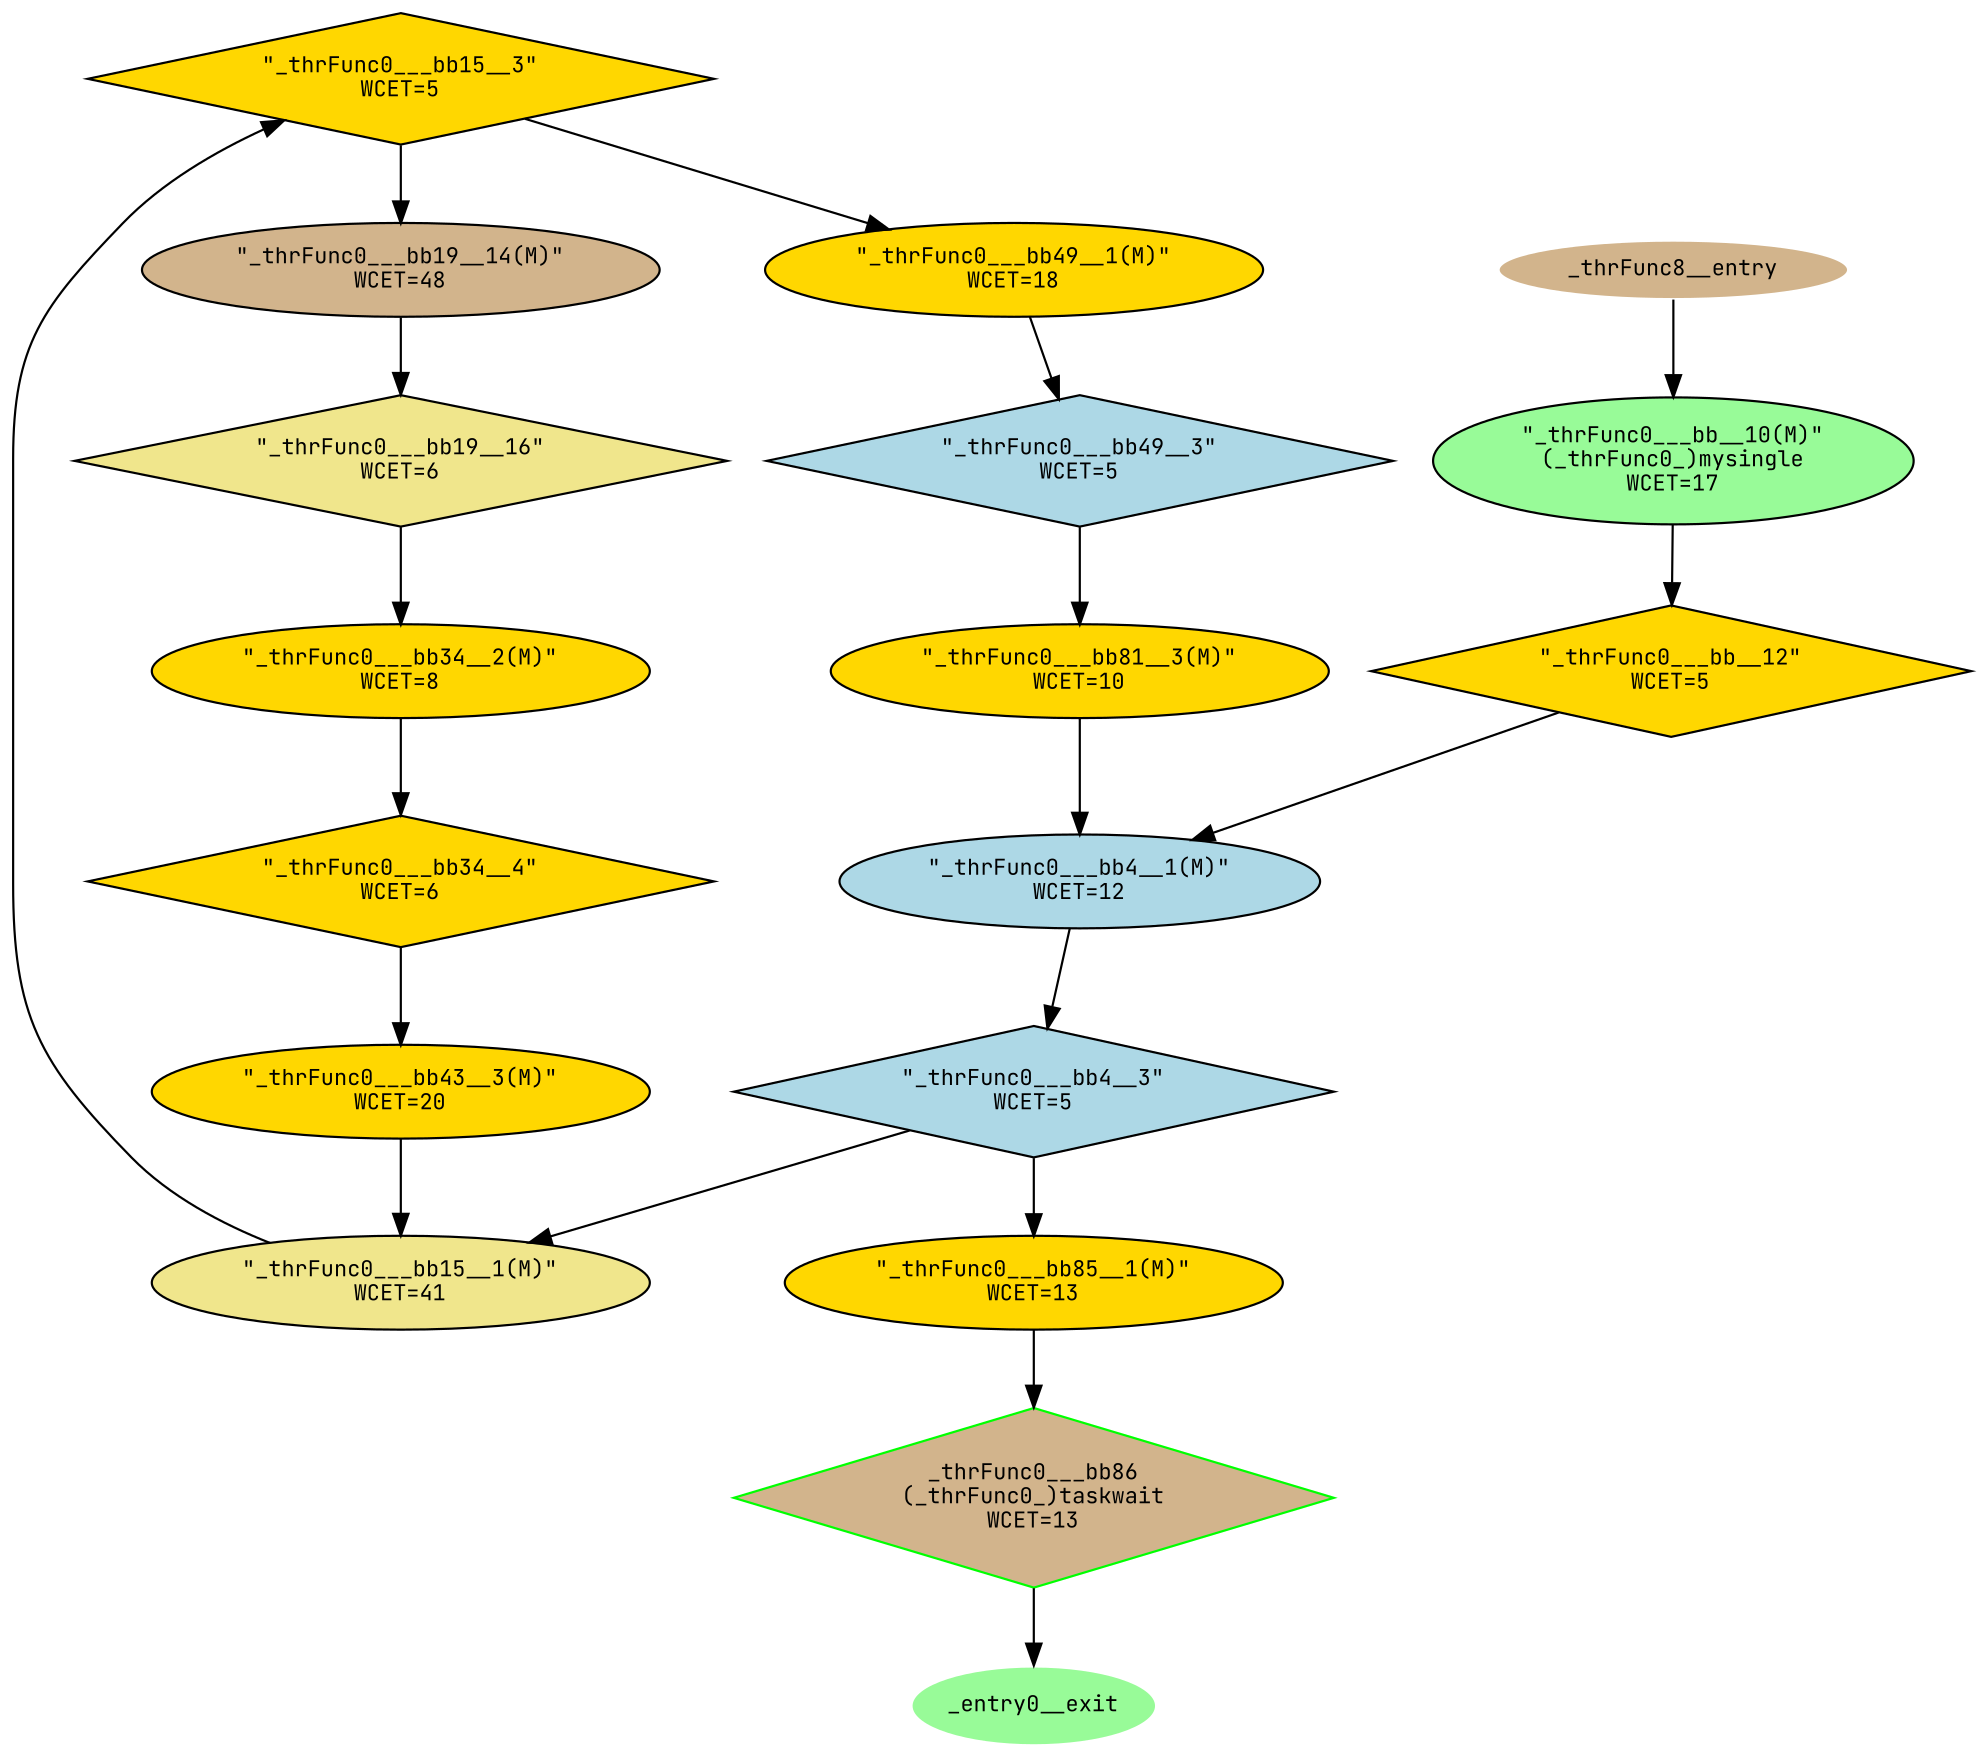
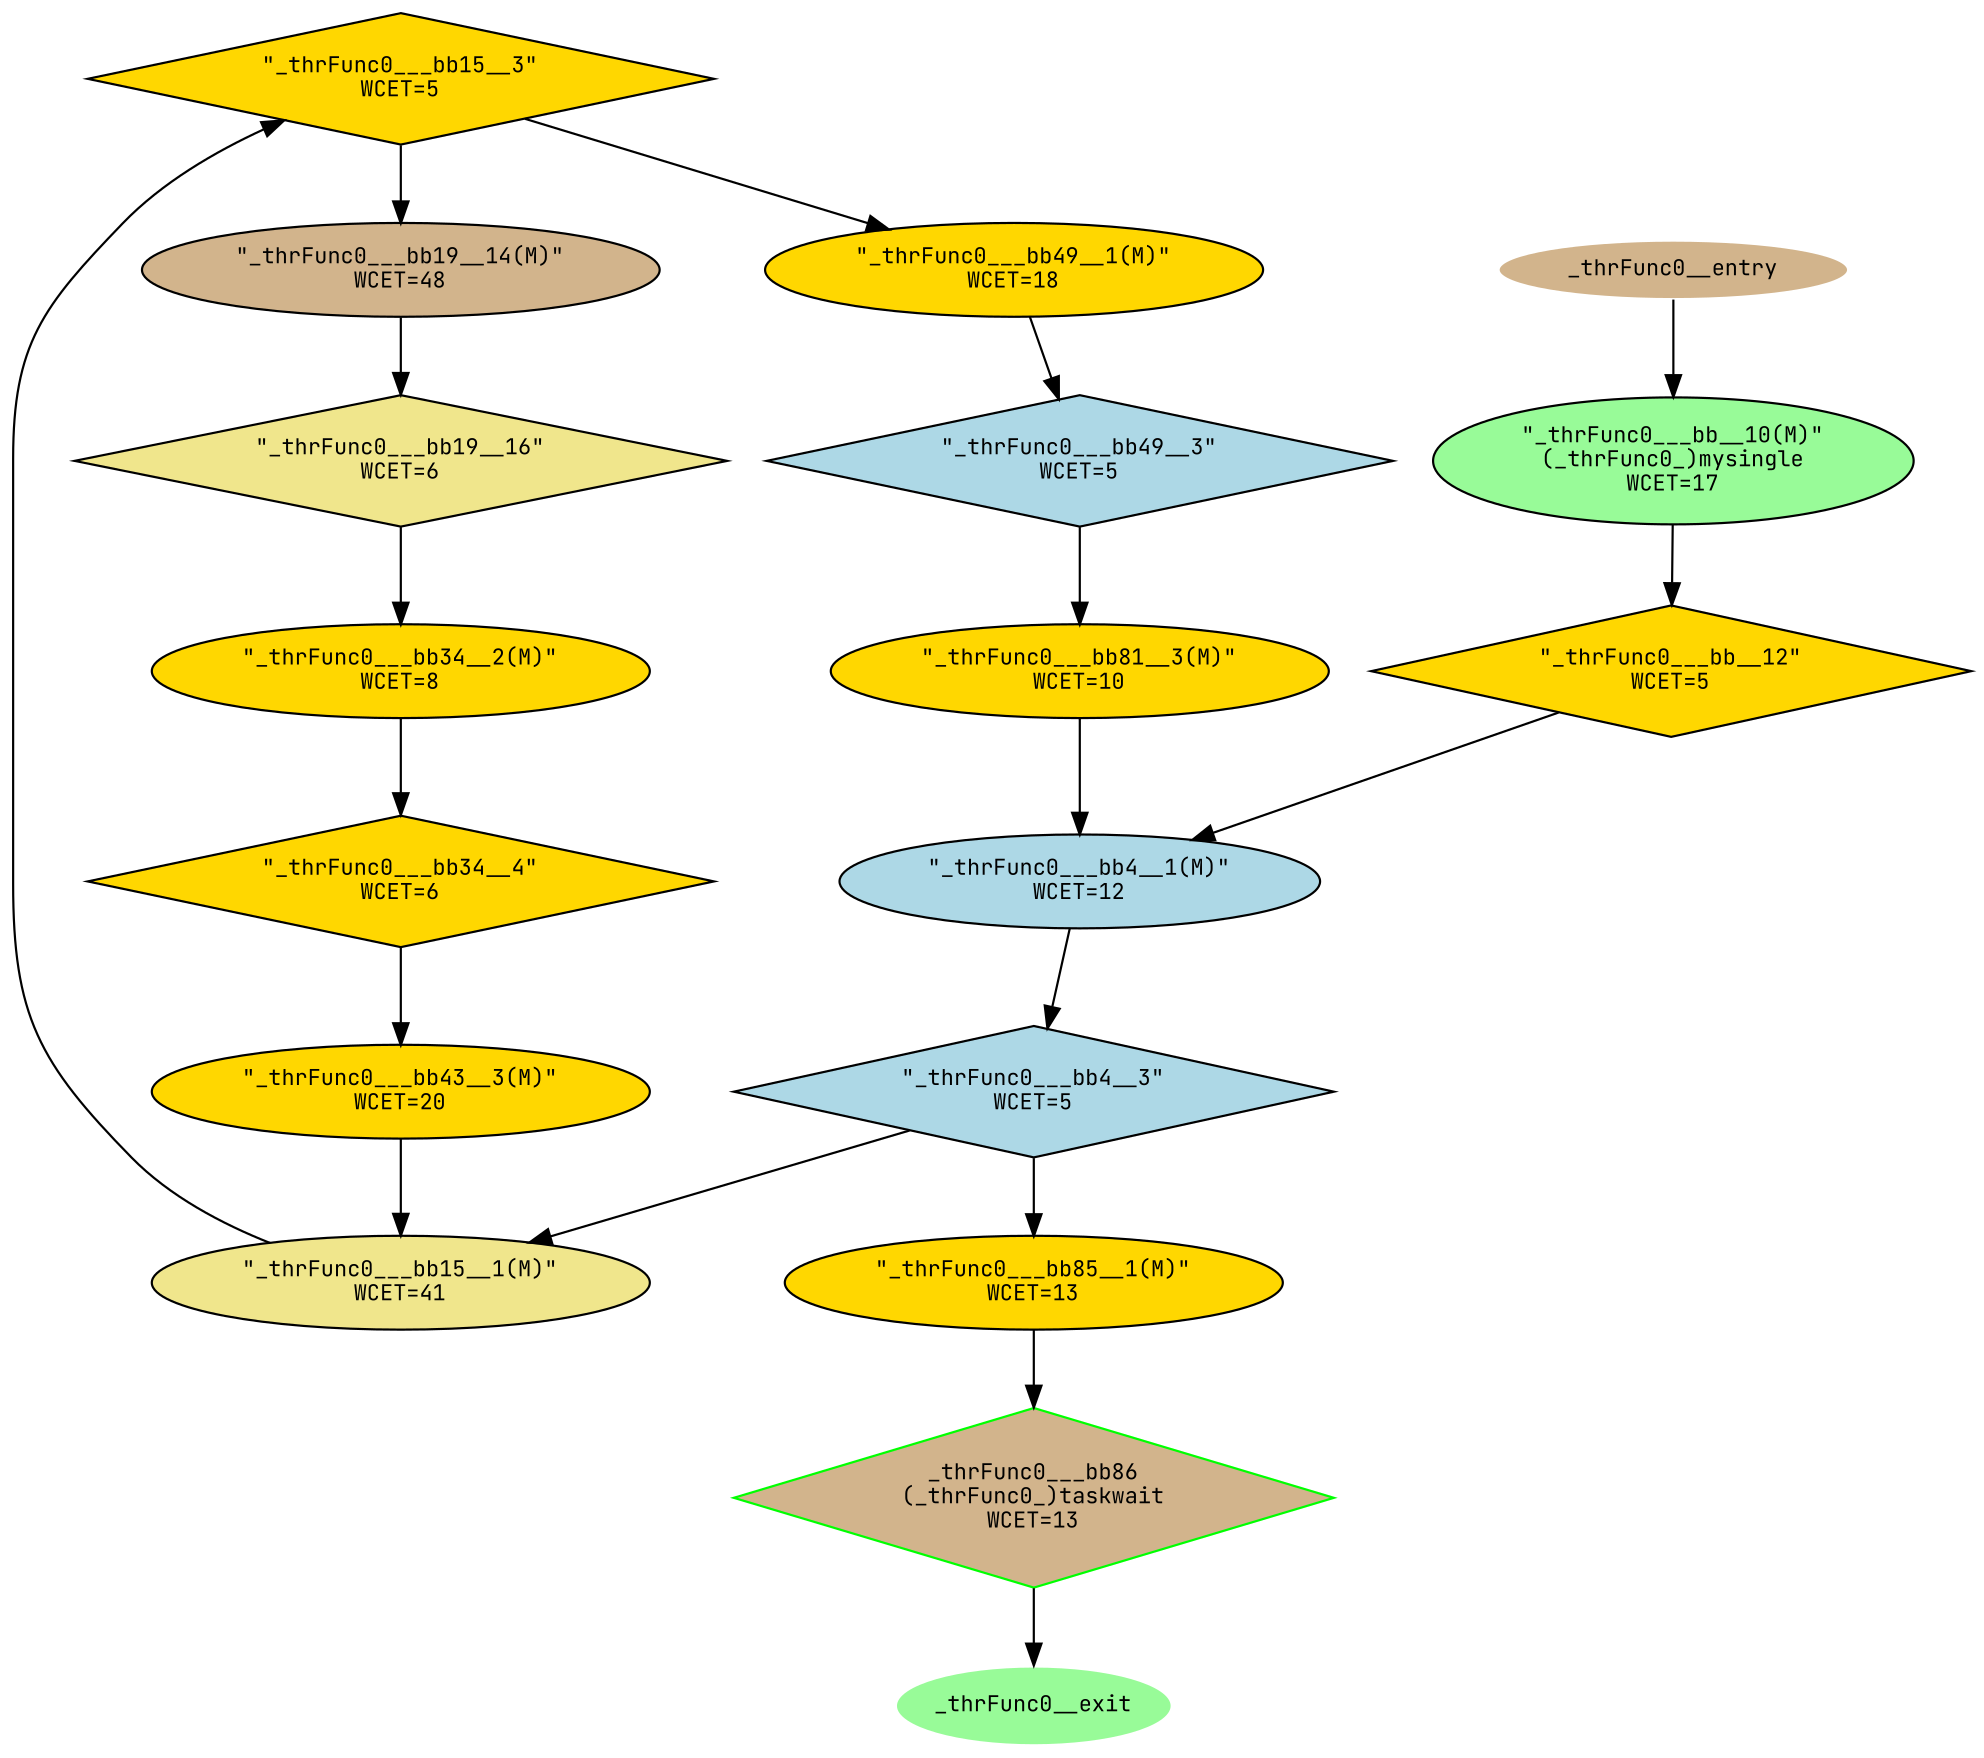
node "_thrFunc8__entry": label "_thrFunc8__entry" -> "_thrFunc0__entry"
node "_entry0__exit": label "_entry0__exit" -> "_thrFunc0__exit"
